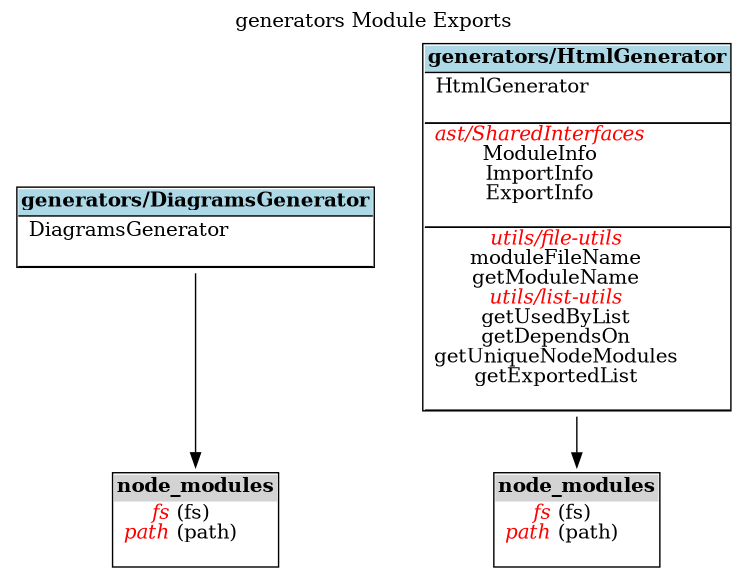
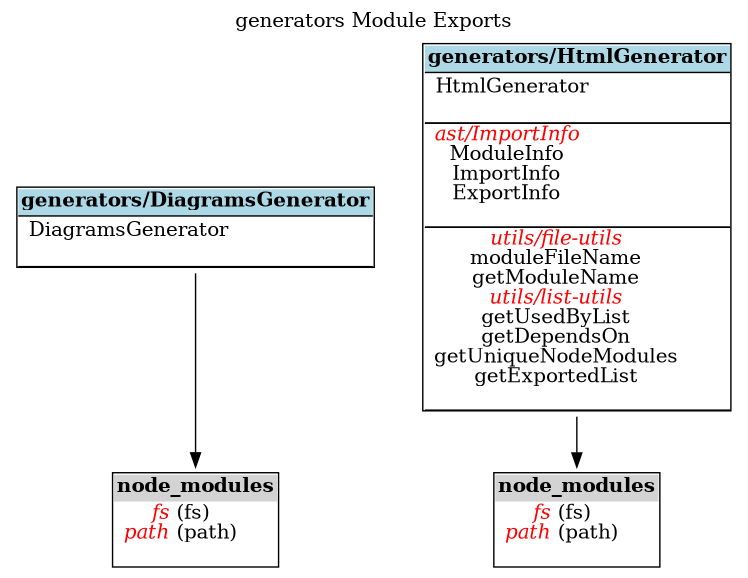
node "generators/HtmlGenerator": text "ast/SharedInterfaces" -> "ast/ImportInfo"
